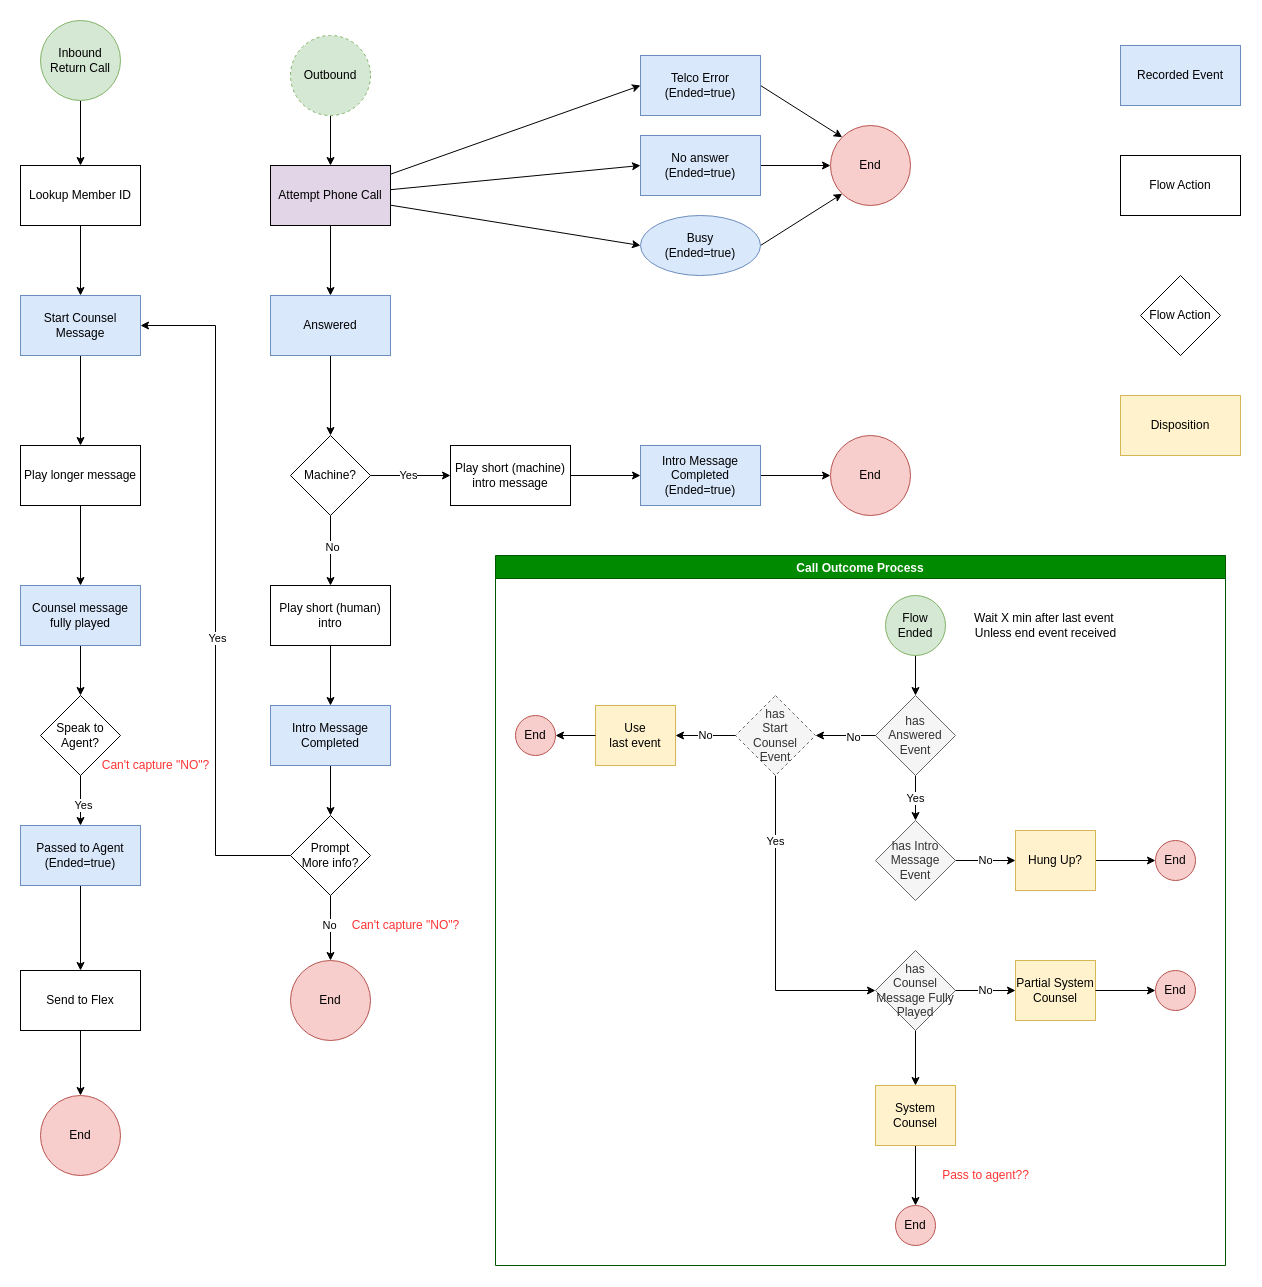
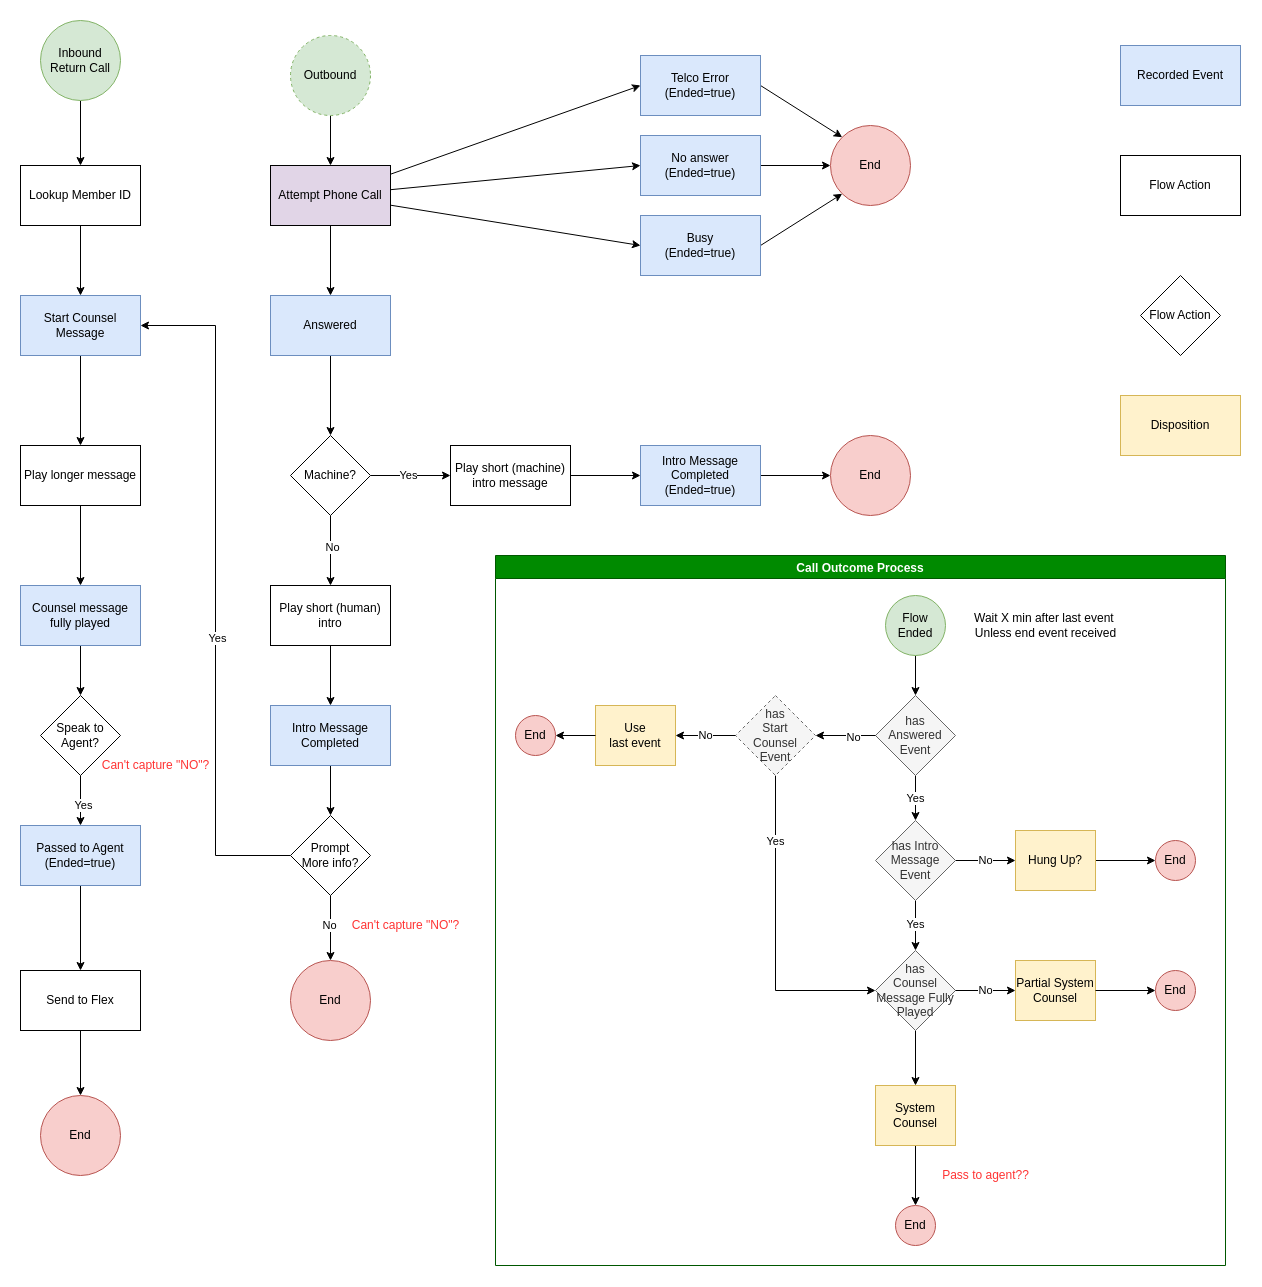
node "Busy (Ended=true)": shape ellipse -> rectangle
edge "has Intro Message Event" -> "has Counsel Message Fully Played": added, label "Yes"
